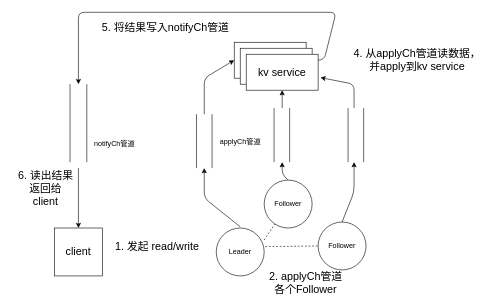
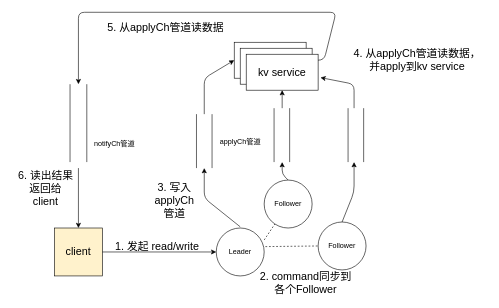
node "5. 将结果写入notifyCh管道": label "5. 将结果写入notifyCh管道" -> "5. 从applyCh管道读数据"
node "3. 写入 applyCh 管道": added
node "client": fillcolor #ffffff -> #fff2cc
edge "client" -> "Leader": added
node "2. applyCh管道 各个Follower": label "2. applyCh管道 各个Follower" -> "2. command同步到 各个Follower"
